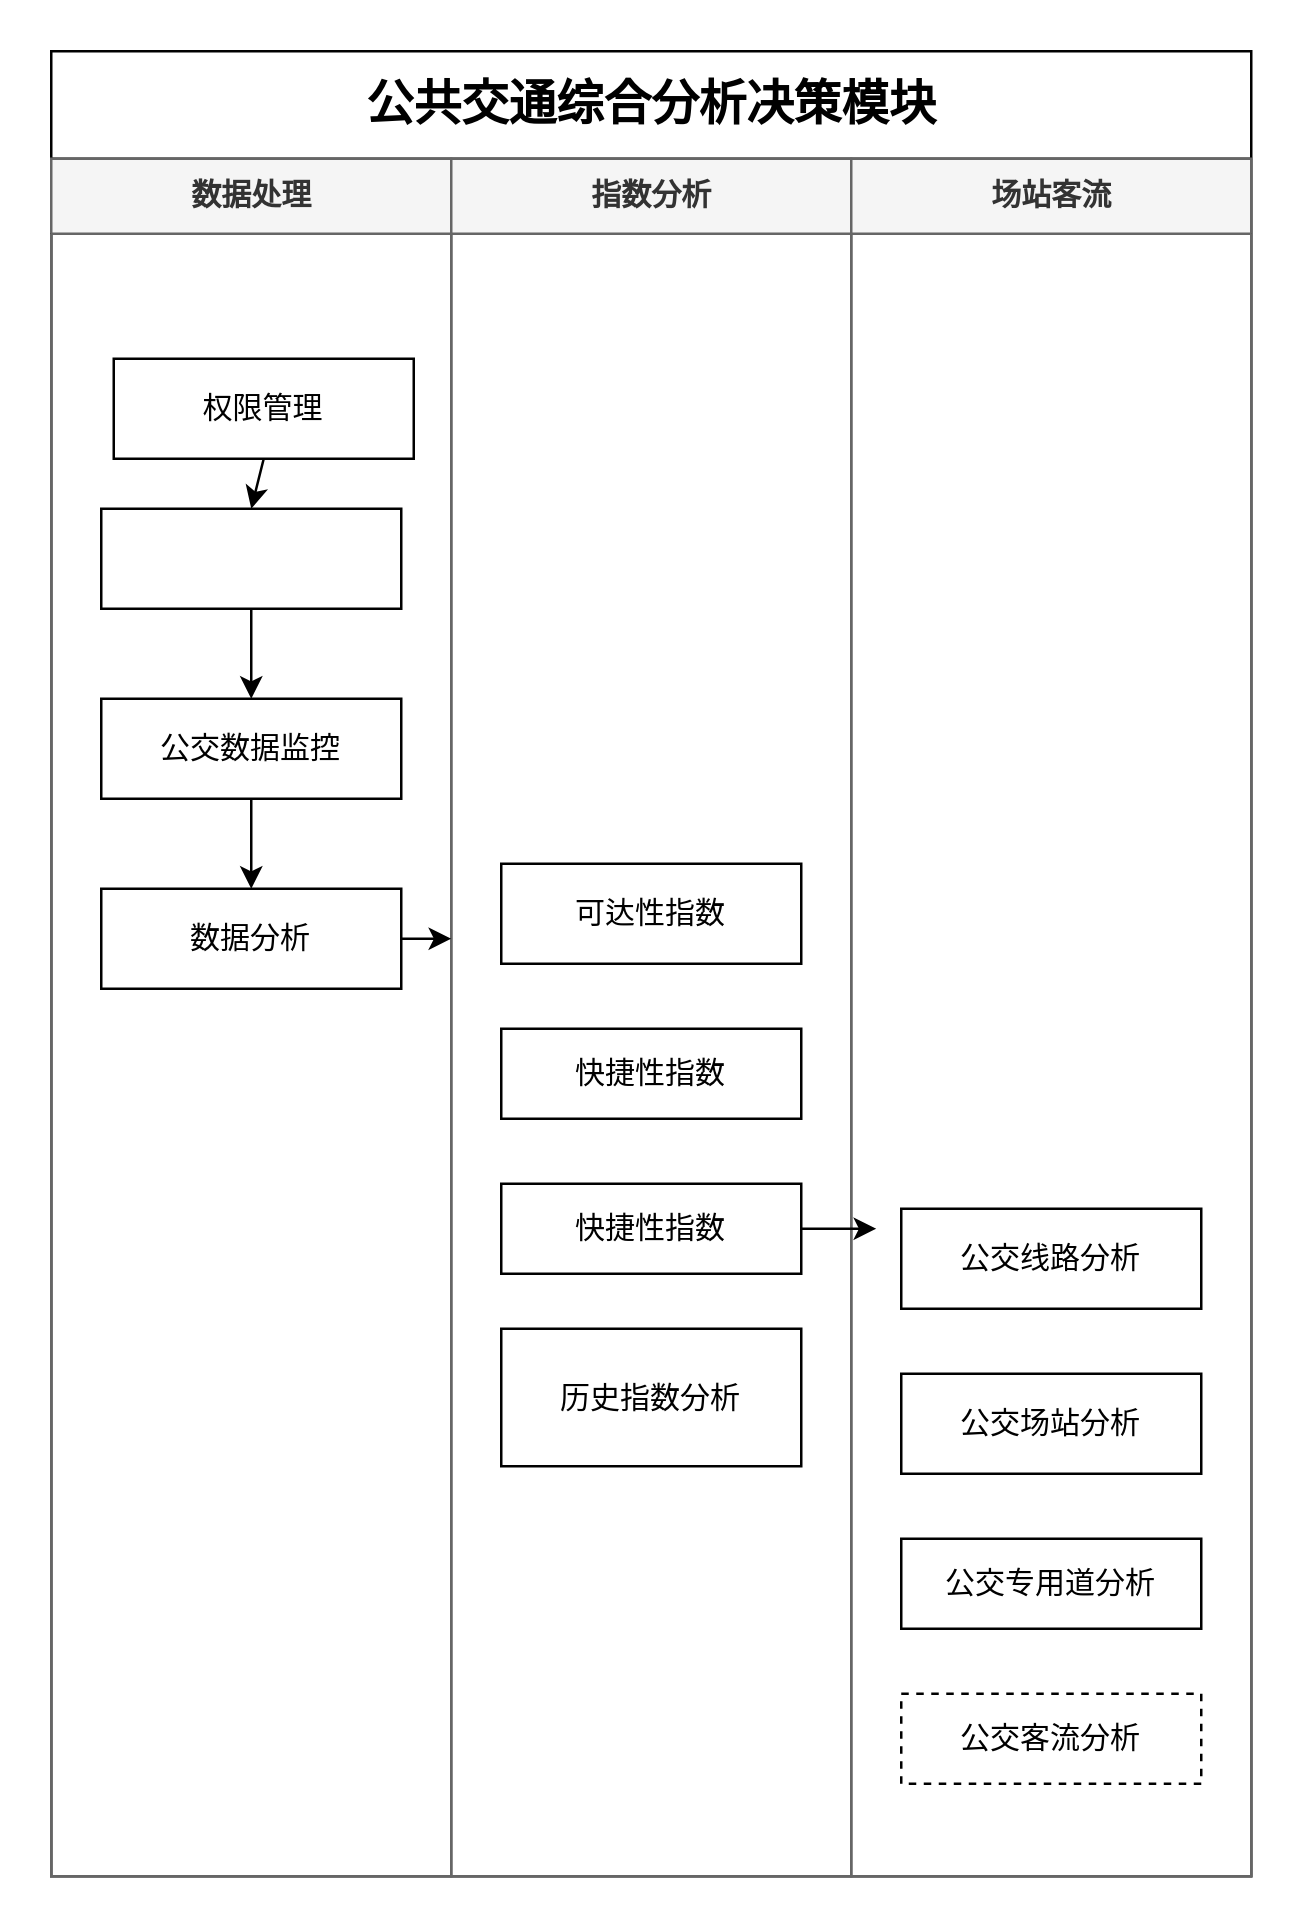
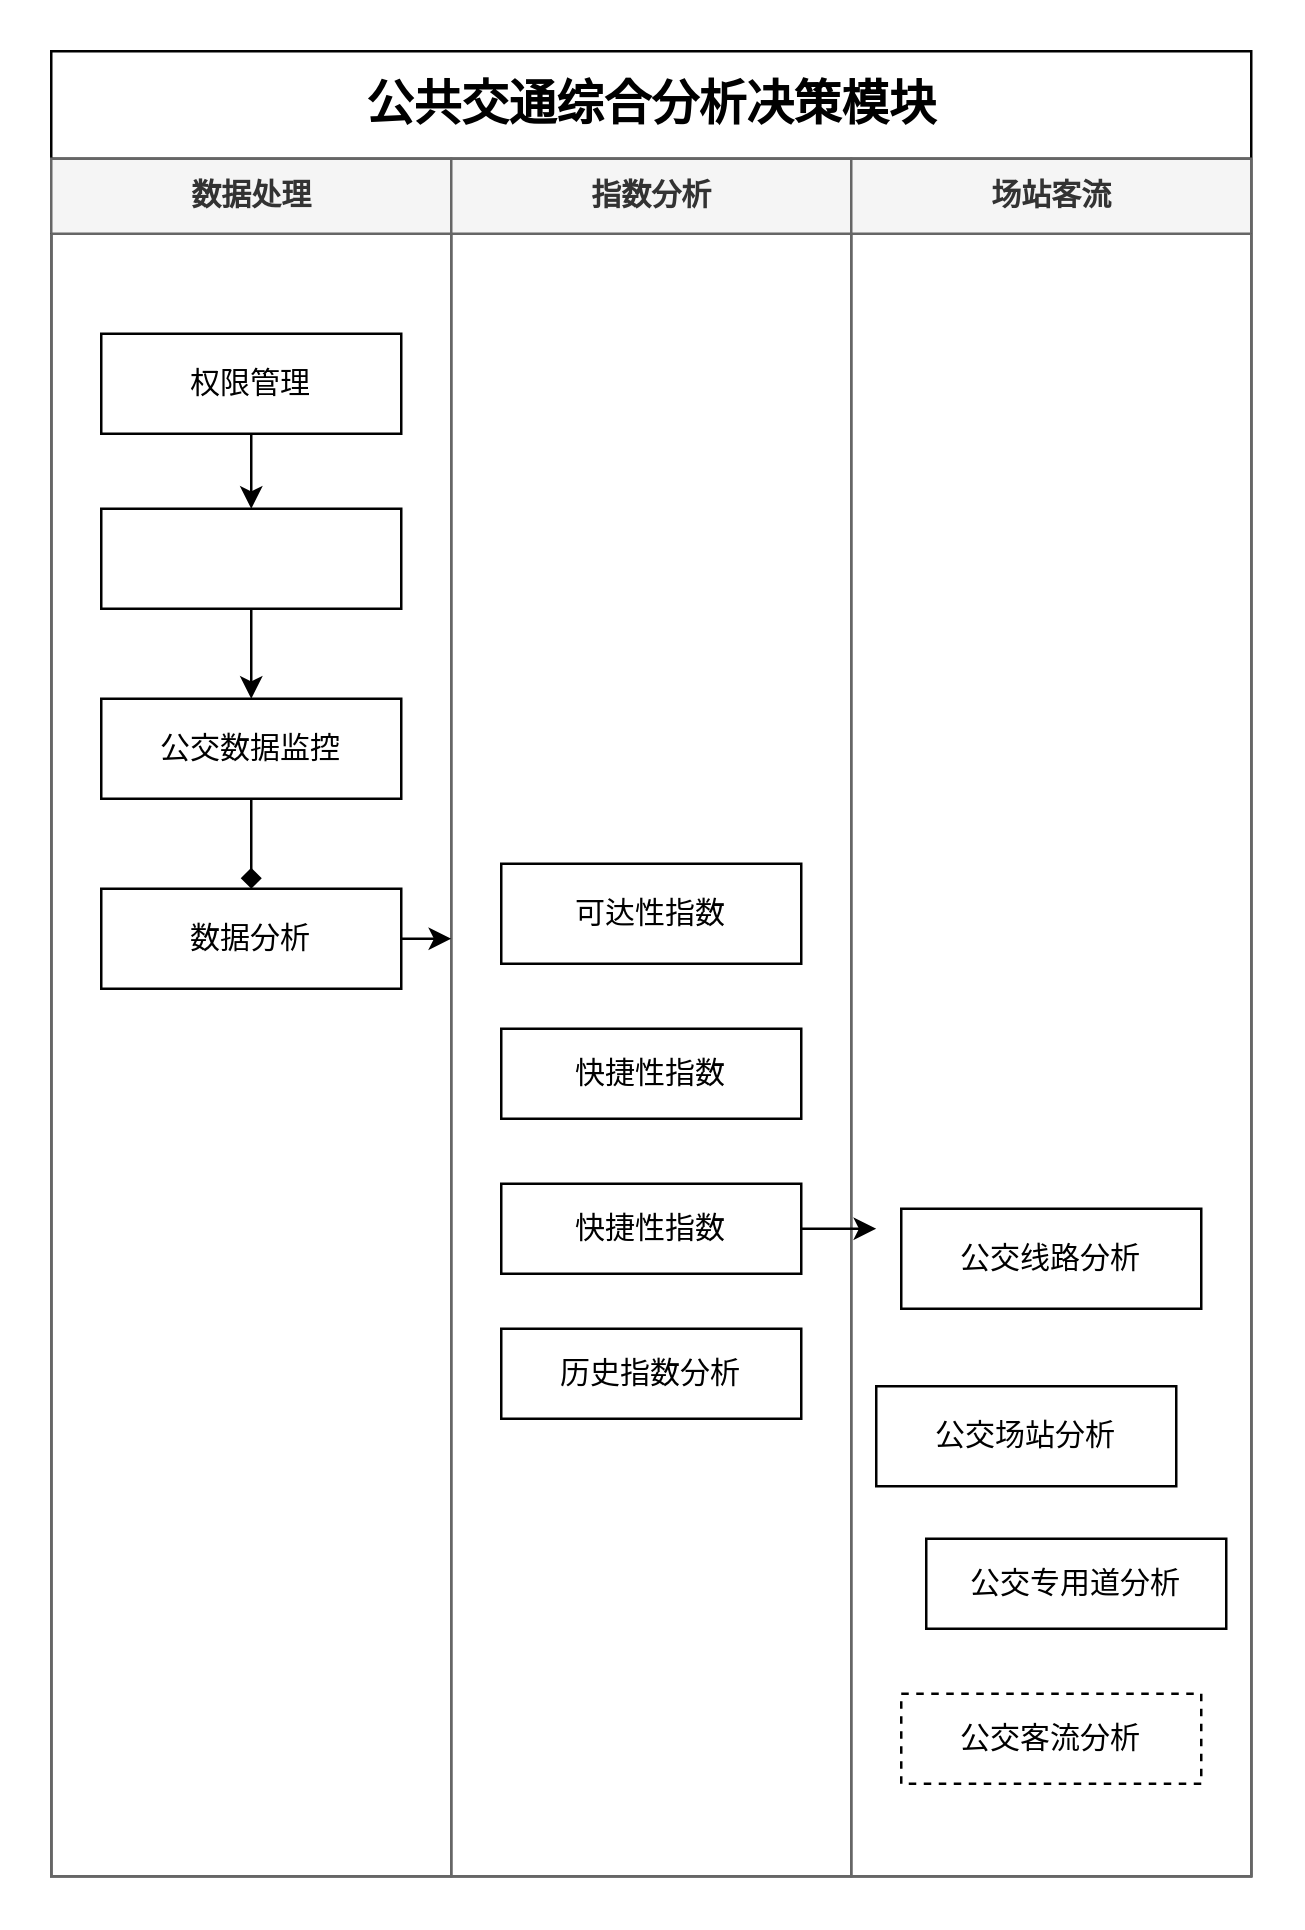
node "权限管理": moved (264, 409) -> (251, 384)
edge "公交数据监控" -> "数据分析": arrowhead classic -> diamond
node "历史指数分析": size 300x138 -> 300x90
node "公交场站分析": moved (1051, 1424) -> (1026, 1436)
node "公交专用道分析": moved (1051, 1584) -> (1076, 1584)
